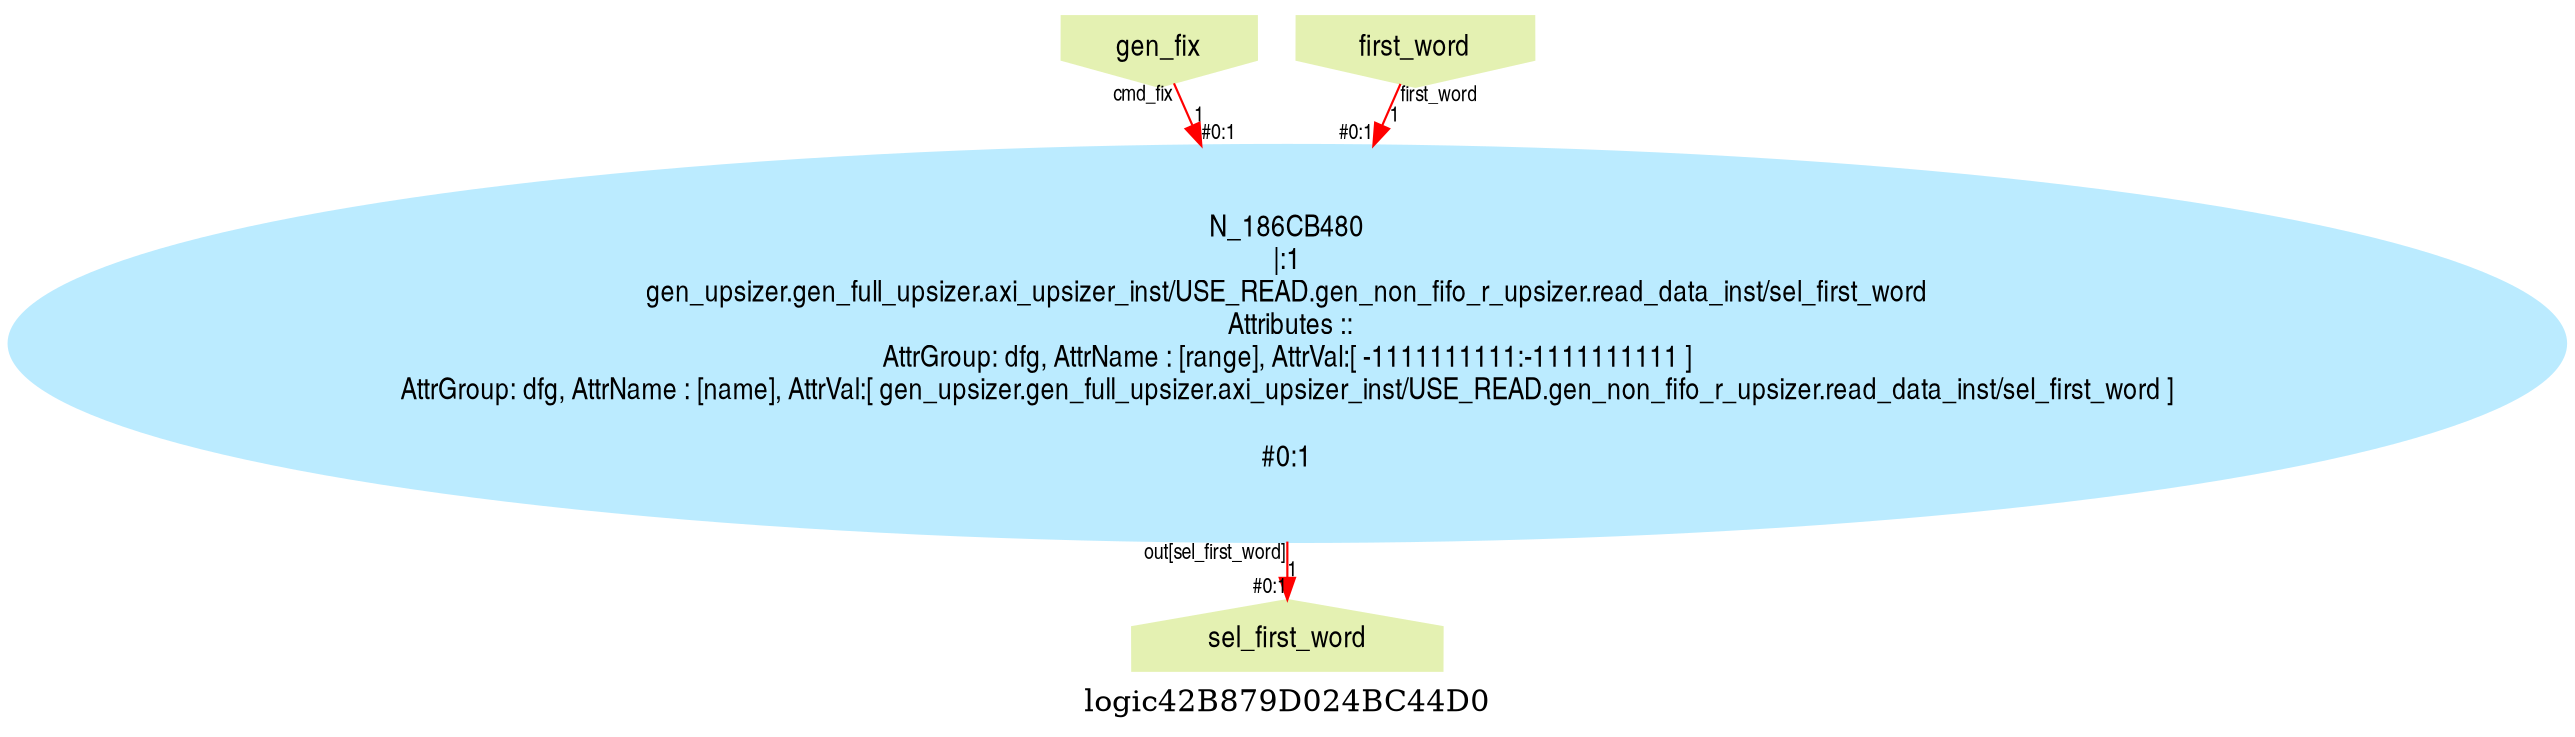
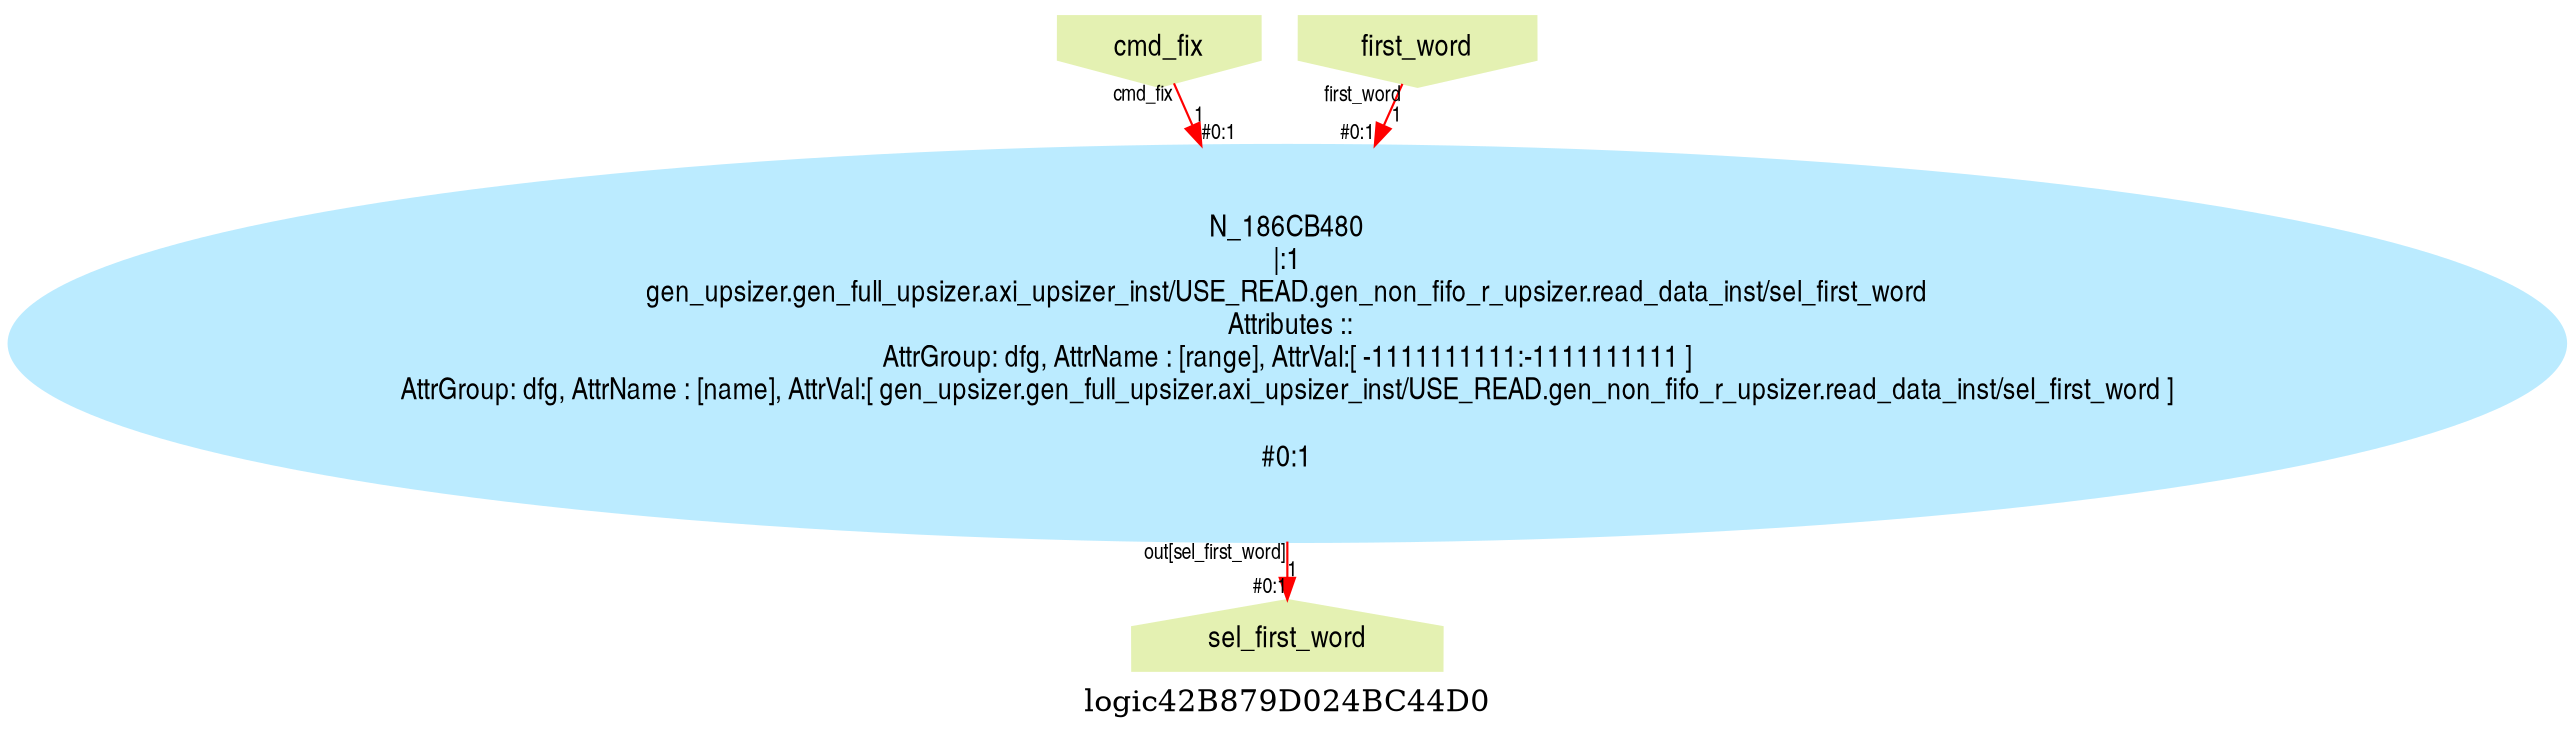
node "gen_fix": label "gen_fix" -> "cmd_fix"
